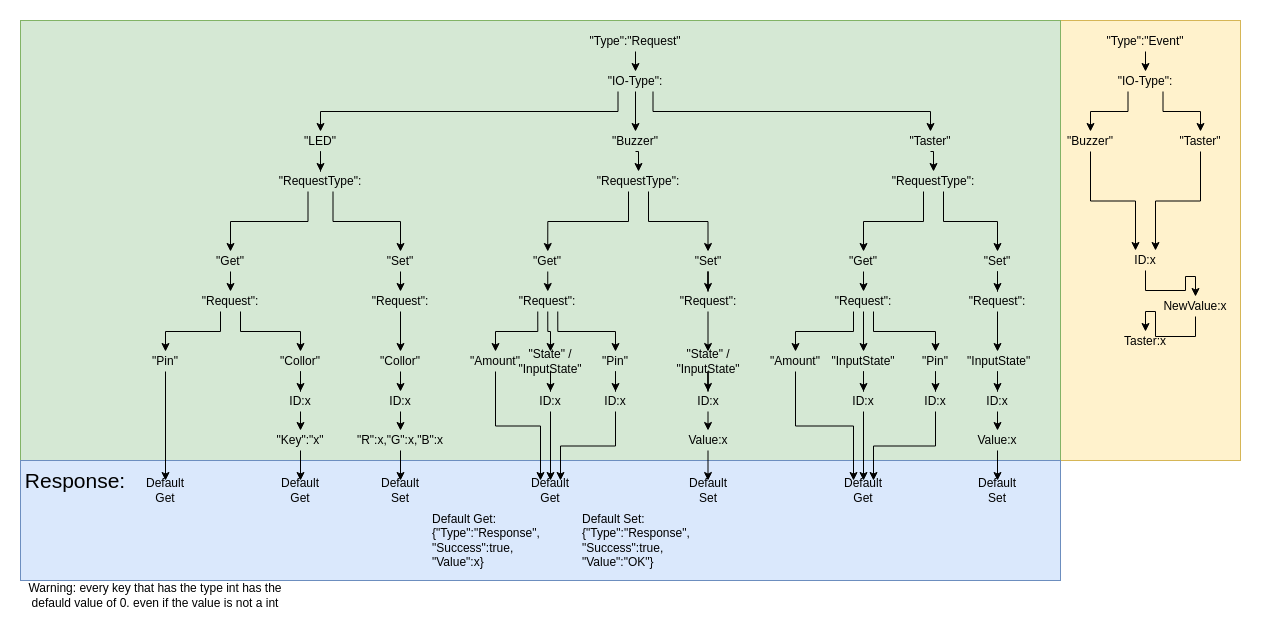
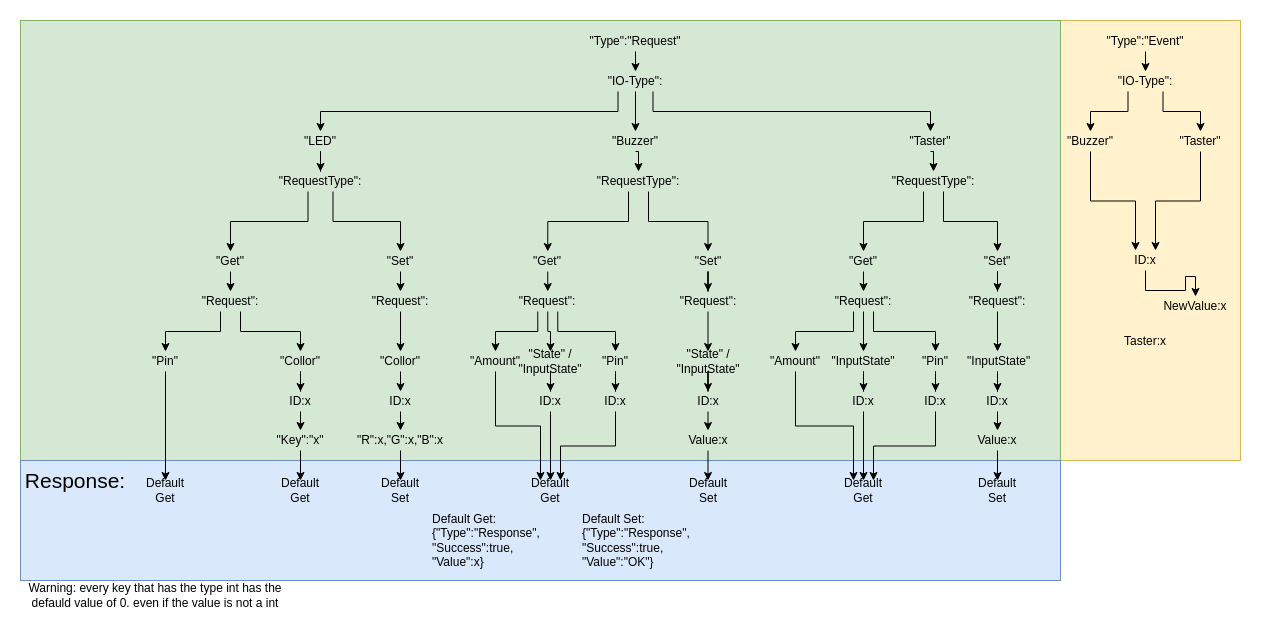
edge "NewValue:x" -> "Taster:x": removed
